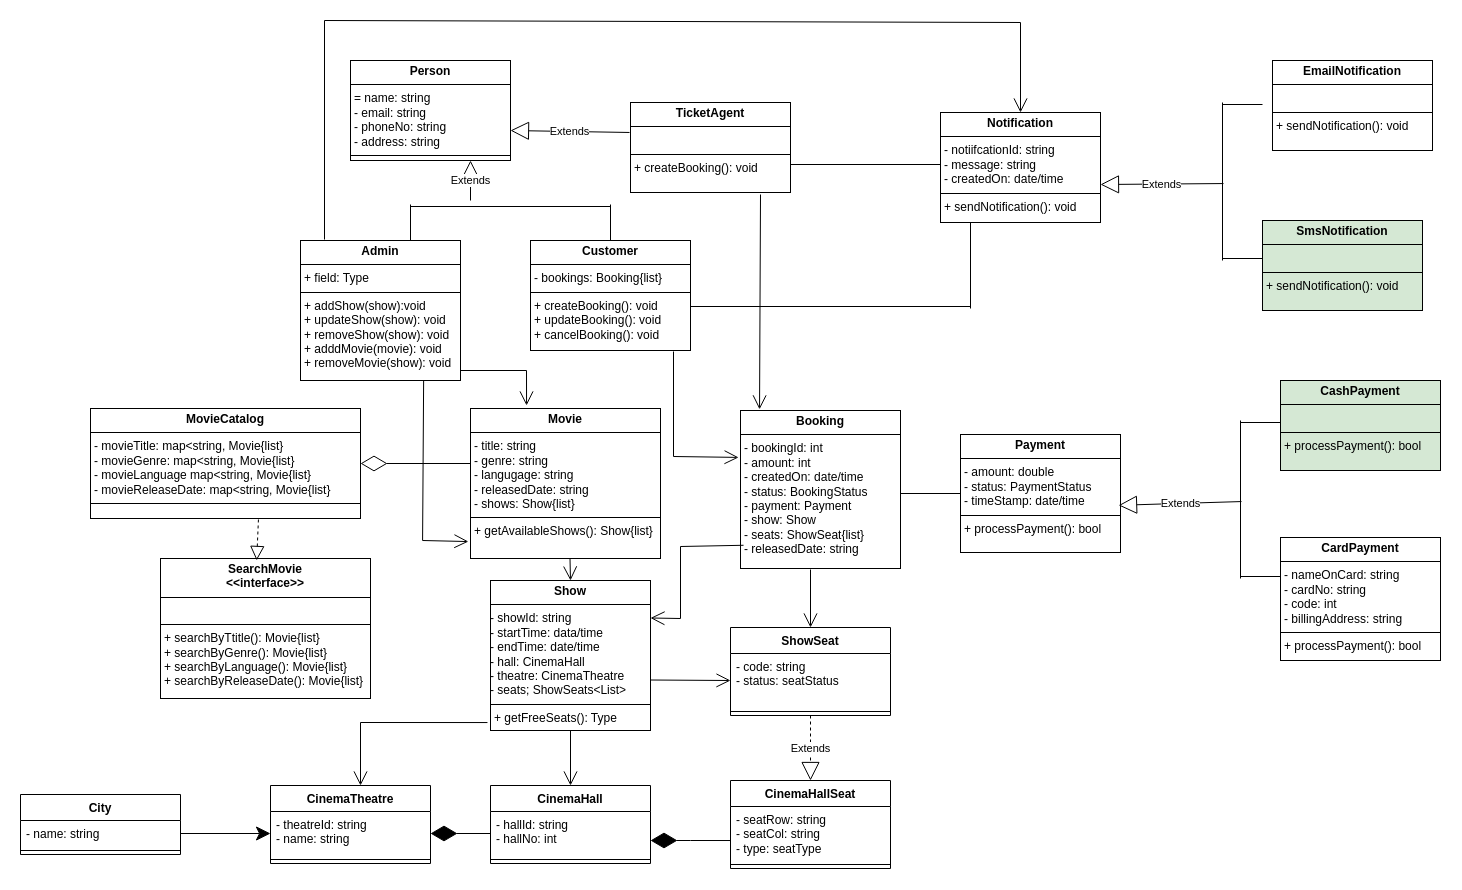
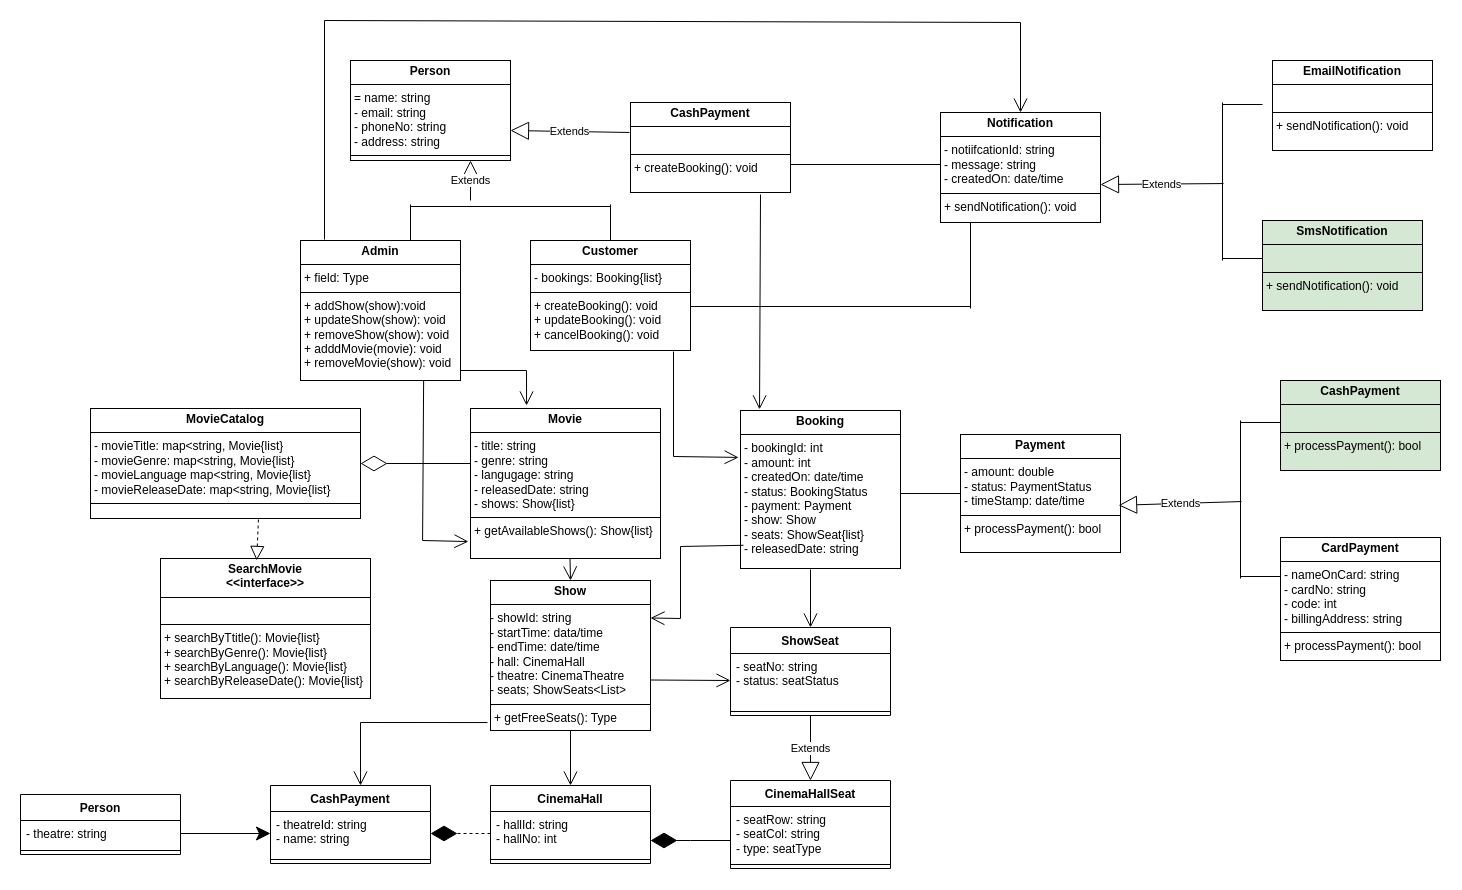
node "TicketAgent + createBooking(): void": label "TicketAgent + createBooking(): void" -> "CashPayment + createBooking(): void"
node "- code: string - status: seatStatus": label "- code: string - status: seatStatus" -> "- seatNo: string - status: seatStatus"
edge "ShowSeat" -> "CinemaHallSeat": style dashed -> solid
node "CinemaTheatre": label "CinemaTheatre" -> "CashPayment"
node "City": label "City" -> "Person"
edge "- hallId: string - hallNo: int" -> "- theatreId: string - name: string": style solid -> dashed
node "- name: string": label "- name: string" -> "- theatre: string"
